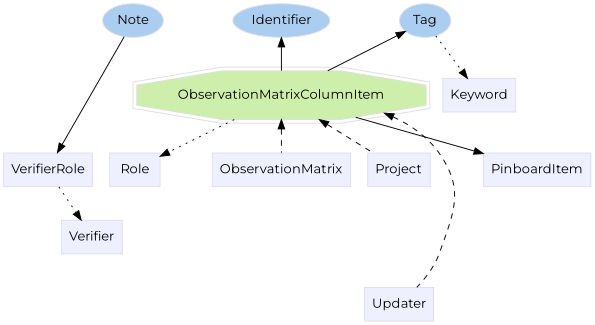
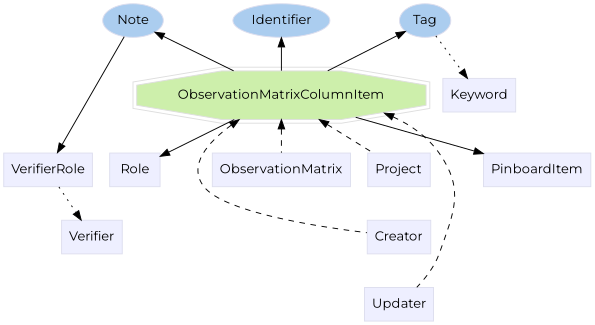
edge "ObservationMatrixColumnItem" -> "Note": added
edge "ObservationMatrixColumnItem" -> "Role": style dotted -> solid
node "Creator": added
